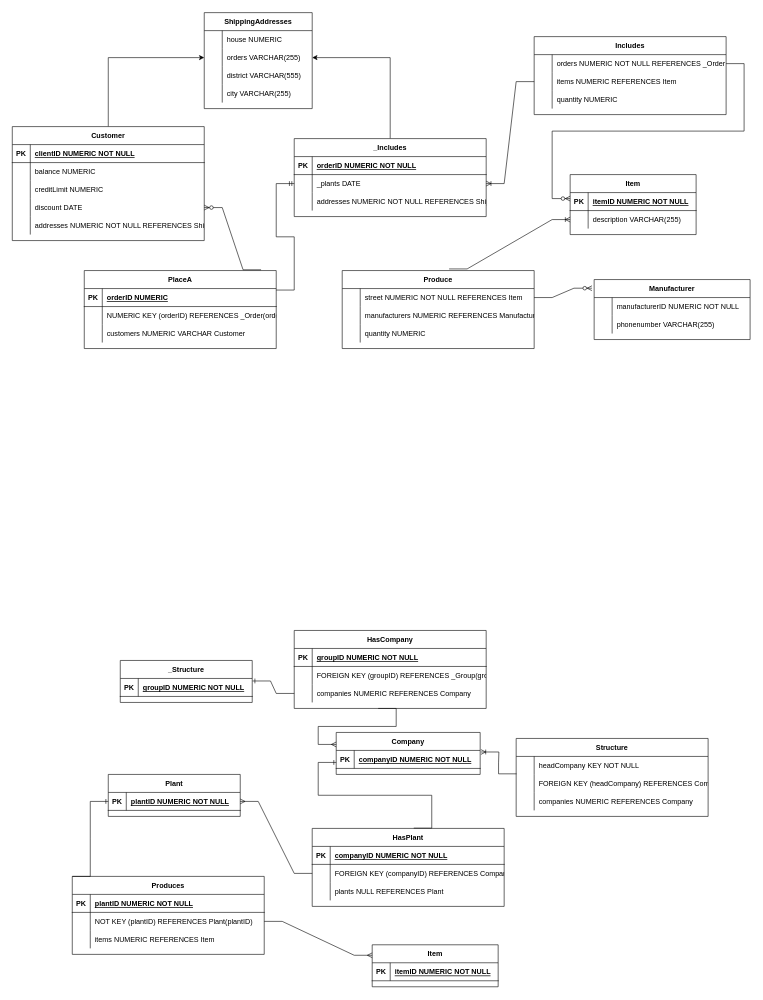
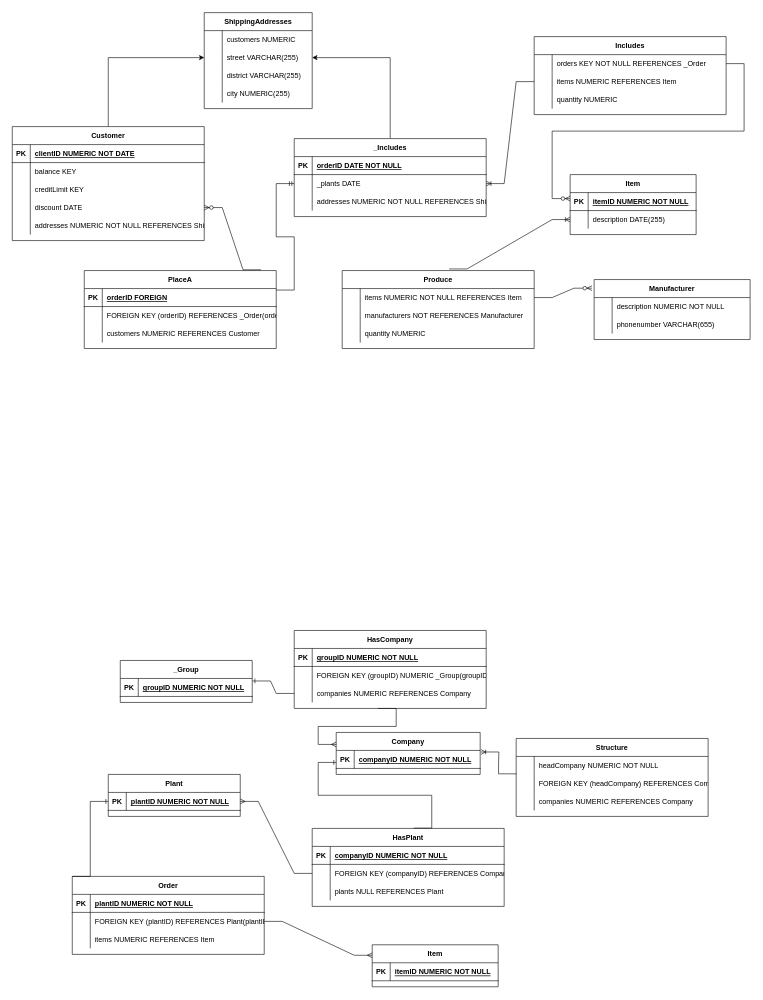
node "house NUMERIC": label "house NUMERIC" -> "customers NUMERIC"
node "orders VARCHAR(255)": label "orders VARCHAR(255)" -> "street VARCHAR(255)"
node "orders NUMERIC NOT NULL REFERENCES _Order": label "orders NUMERIC NOT NULL REFERENCES _Order" -> "orders KEY NOT NULL REFERENCES _Order"
node "district VARCHAR(555)": label "district VARCHAR(555)" -> "district VARCHAR(255)"
node "city VARCHAR(255)": label "city VARCHAR(255)" -> "city NUMERIC(255)"
node "clientID NUMERIC NOT NULL": label "clientID NUMERIC NOT NULL" -> "clientID NUMERIC NOT DATE"
node "orderID NUMERIC NOT NULL": label "orderID NUMERIC NOT NULL" -> "orderID DATE NOT NULL"
node "balance NUMERIC": label "balance NUMERIC" -> "balance KEY"
node "creditLimit NUMERIC": label "creditLimit NUMERIC" -> "creditLimit KEY"
node "description VARCHAR(255)": label "description VARCHAR(255)" -> "description DATE(255)"
node "orderID NUMERIC": label "orderID NUMERIC" -> "orderID FOREIGN"
node "street NUMERIC NOT NULL REFERENCES Item": label "street NUMERIC NOT NULL REFERENCES Item" -> "items NUMERIC NOT NULL REFERENCES Item"
node "manufacturerID NUMERIC NOT NULL": label "manufacturerID NUMERIC NOT NULL" -> "description NUMERIC NOT NULL"
node "NUMERIC KEY (orderID) REFERENCES _Order(orderID)": label "NUMERIC KEY (orderID) REFERENCES _Order(orderID)" -> "FOREIGN KEY (orderID) REFERENCES _Order(orderID)"
node "manufacturers NUMERIC REFERENCES Manufacturer": label "manufacturers NUMERIC REFERENCES Manufacturer" -> "manufacturers NOT REFERENCES Manufacturer"
node "phonenumber VARCHAR(255)": label "phonenumber VARCHAR(255)" -> "phonenumber VARCHAR(655)"
node "customers NUMERIC VARCHAR Customer": label "customers NUMERIC VARCHAR Customer" -> "customers NUMERIC REFERENCES Customer"
node "_Structure": label "_Structure" -> "_Group"
node "FOREIGN KEY (groupID) REFERENCES _Group(groupID)": label "FOREIGN KEY (groupID) REFERENCES _Group(groupID)" -> "FOREIGN KEY (groupID) NUMERIC _Group(groupID)"
node "headCompany KEY NOT NULL": label "headCompany KEY NOT NULL" -> "headCompany NUMERIC NOT NULL"
node "Produces": label "Produces" -> "Order"
node "NOT KEY (plantID) REFERENCES Plant(plantID)": label "NOT KEY (plantID) REFERENCES Plant(plantID)" -> "FOREIGN KEY (plantID) REFERENCES Plant(plantID)"
